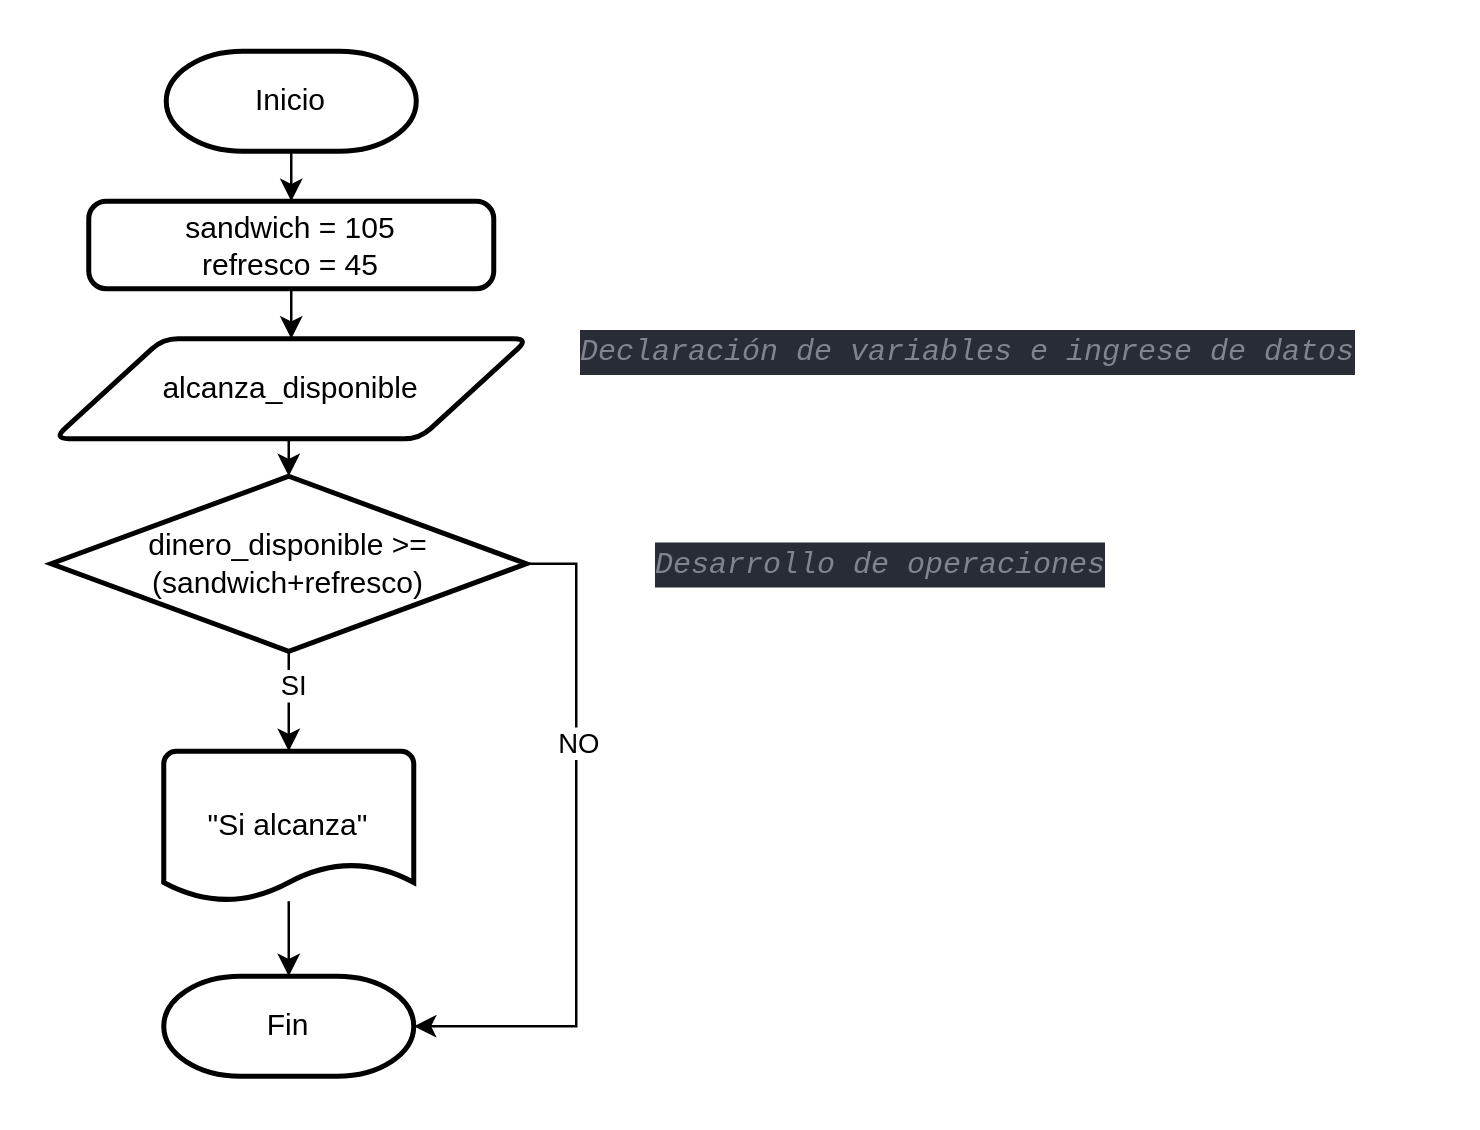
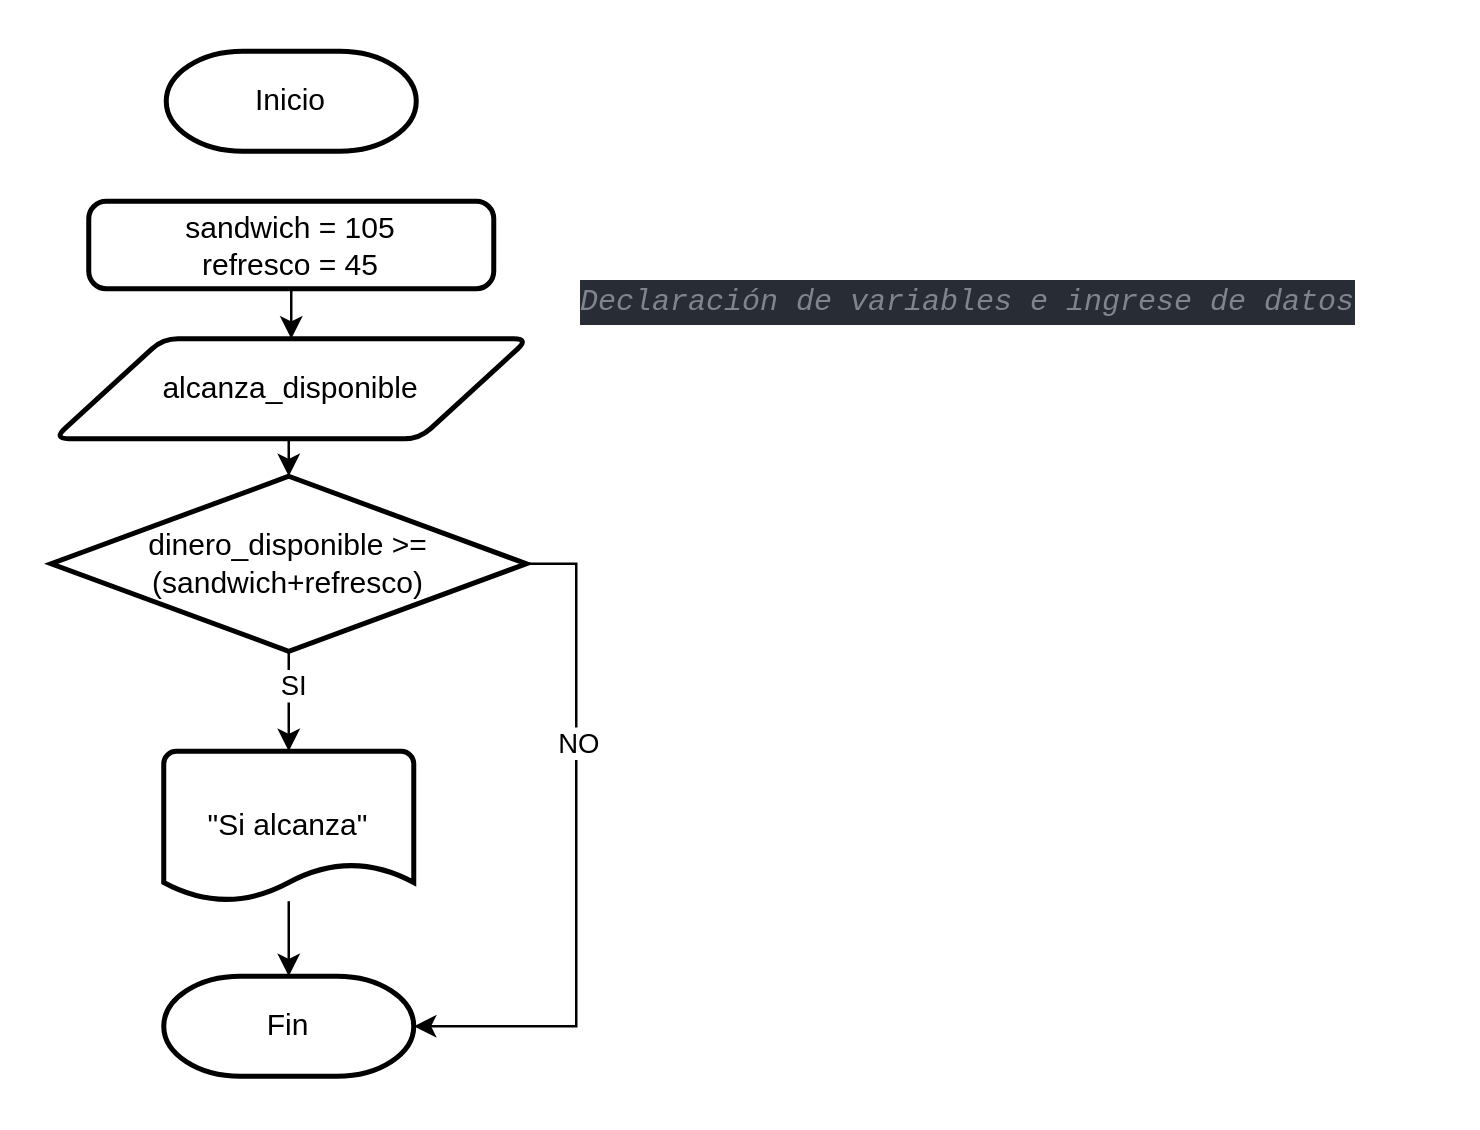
edge "Inicio" -> "sandwich = 105 refresco = 45": removed
node "Declaración de variables e ingrese de datos": moved (1001, 351) -> (1001, 301)
node "Desarrollo de operaciones": removed
